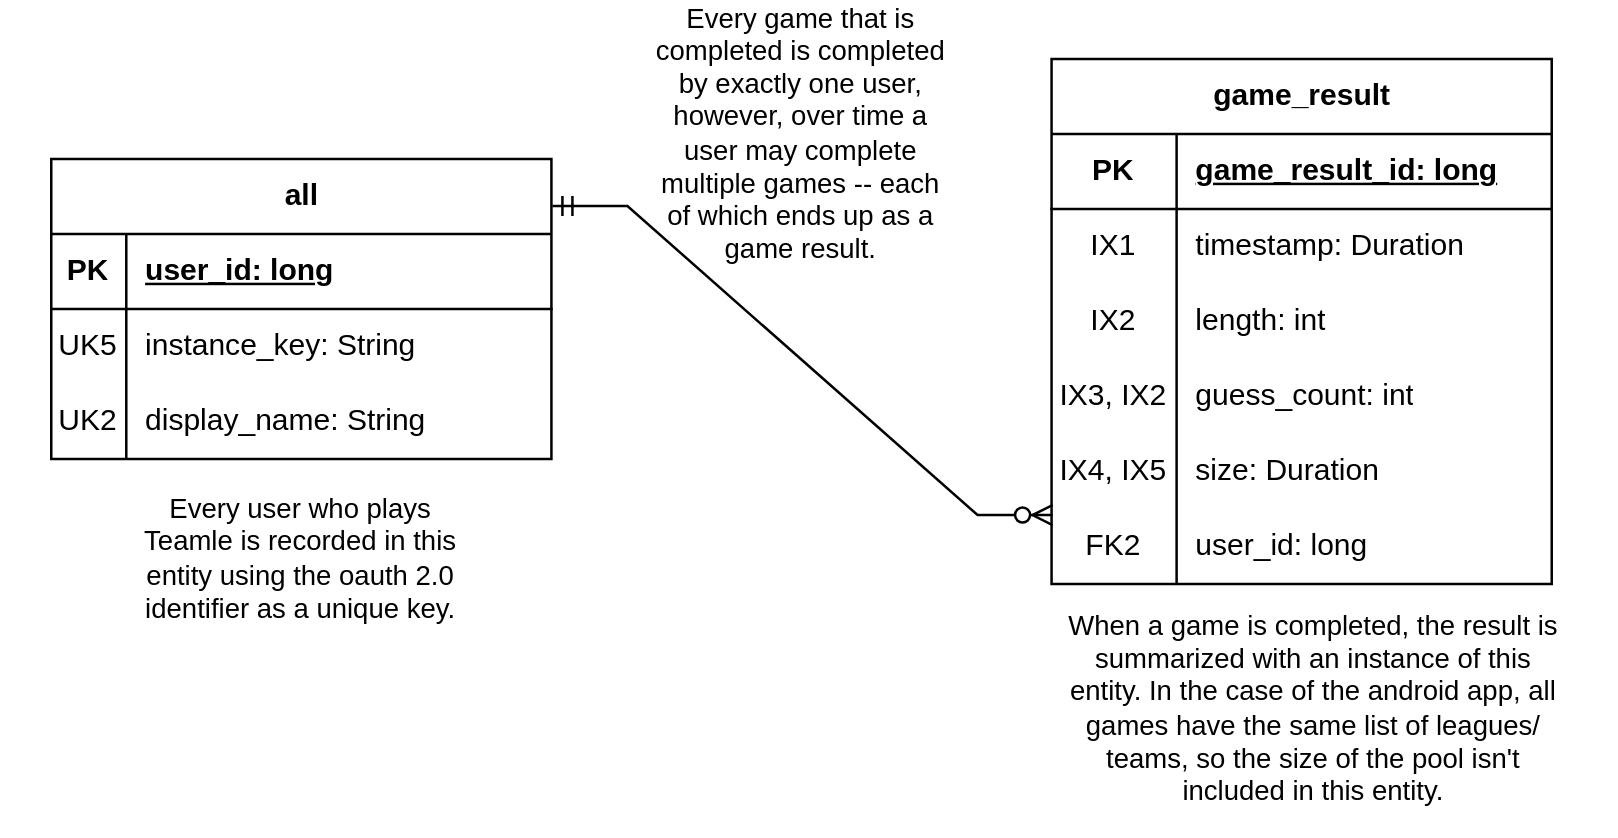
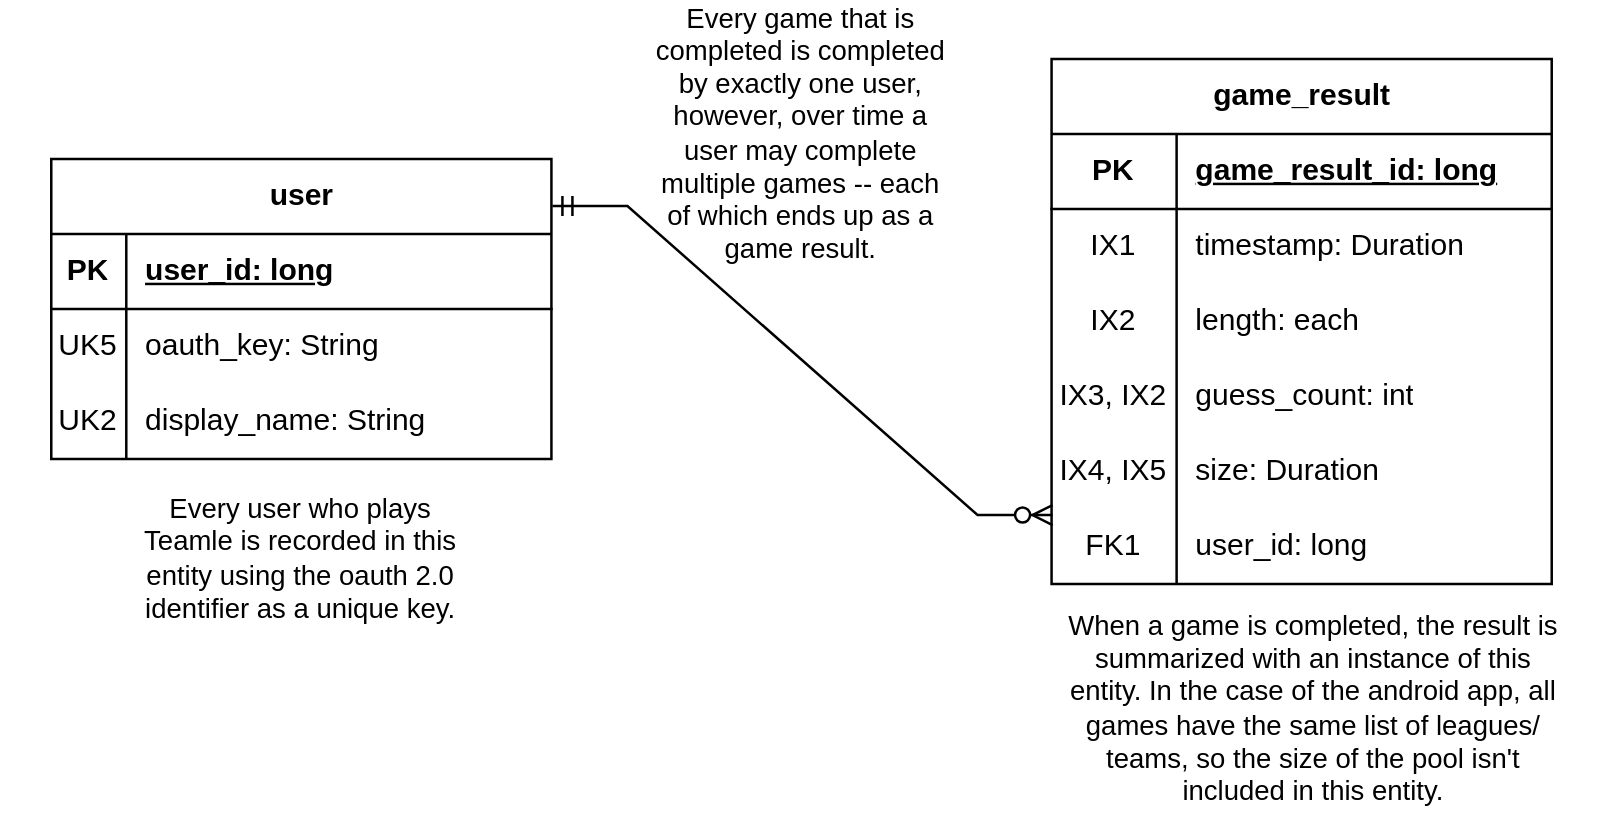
node "all": label "all" -> "user"
node "length: int": label "length: int" -> "length: each"
node "instance_key: String": label "instance_key: String" -> "oauth_key: String"
node "FK2": label "FK2" -> "FK1"
